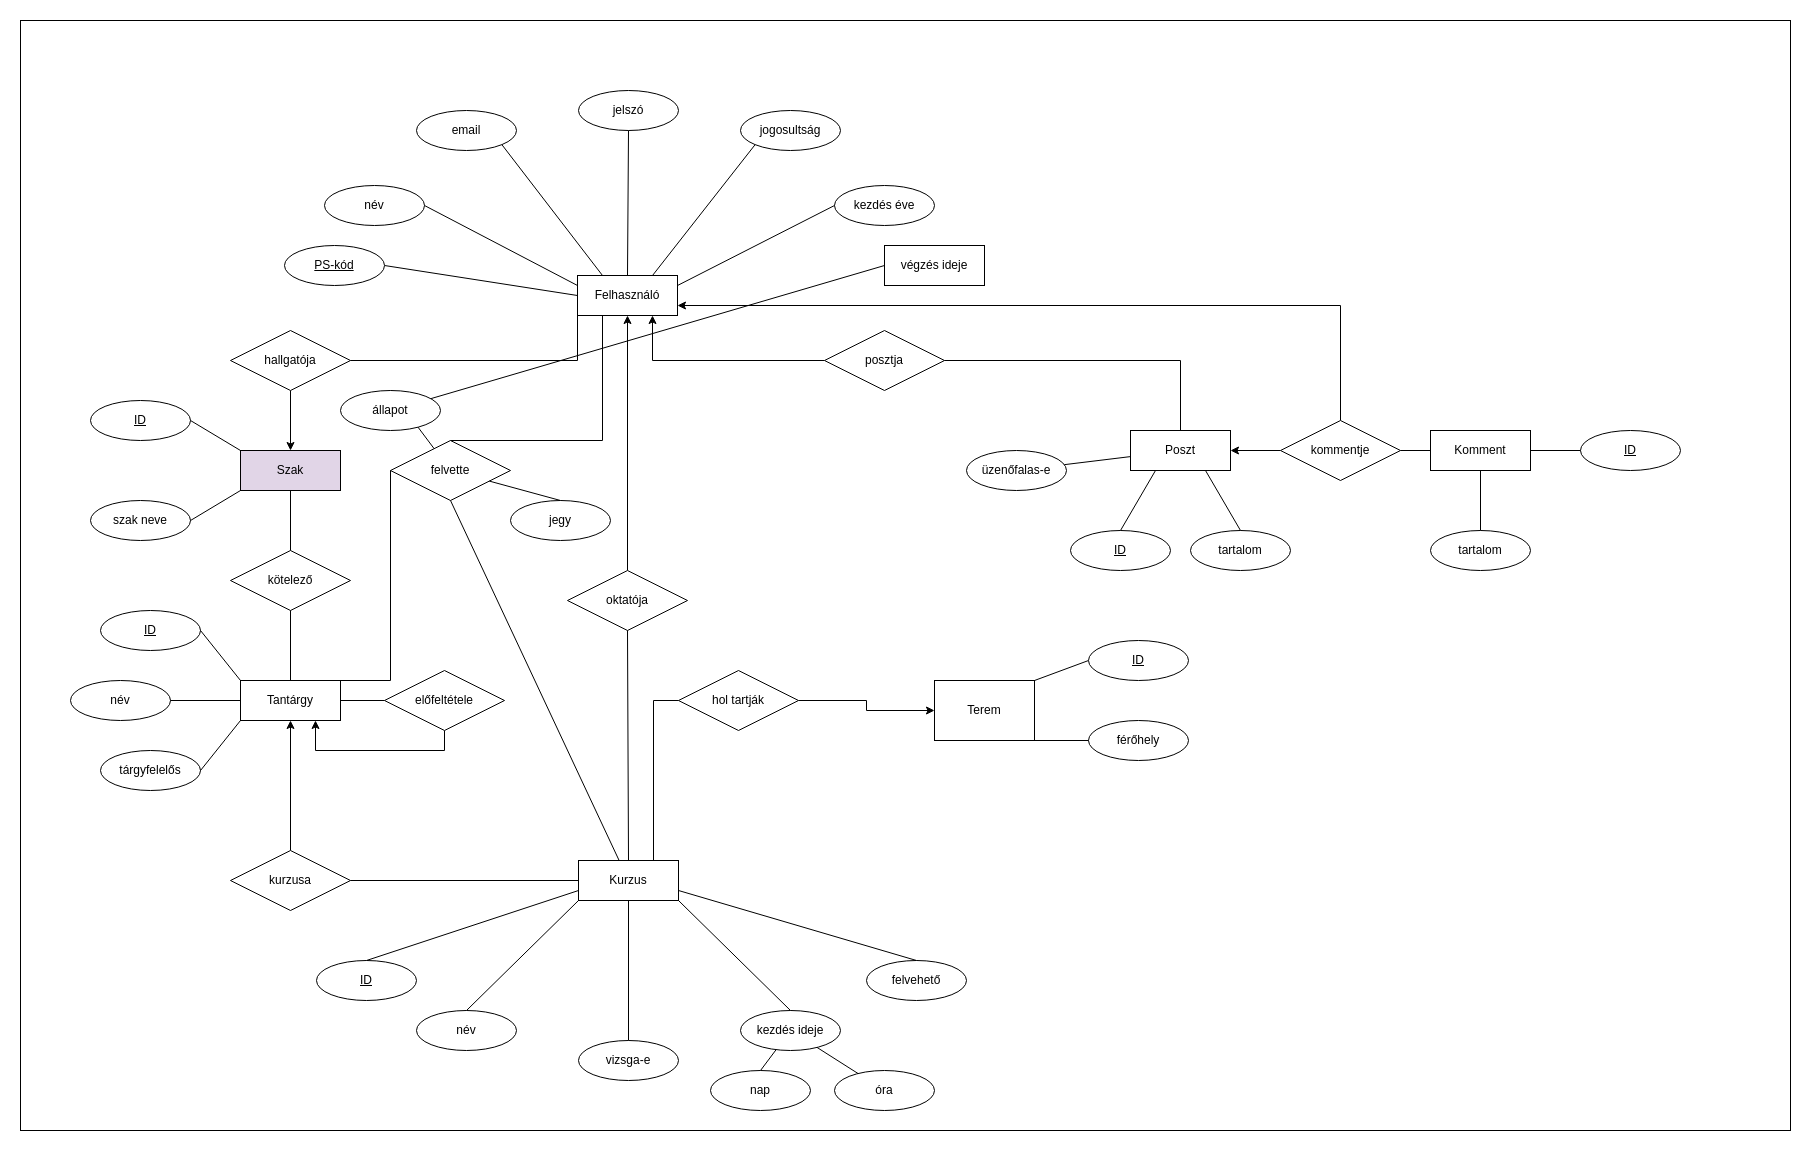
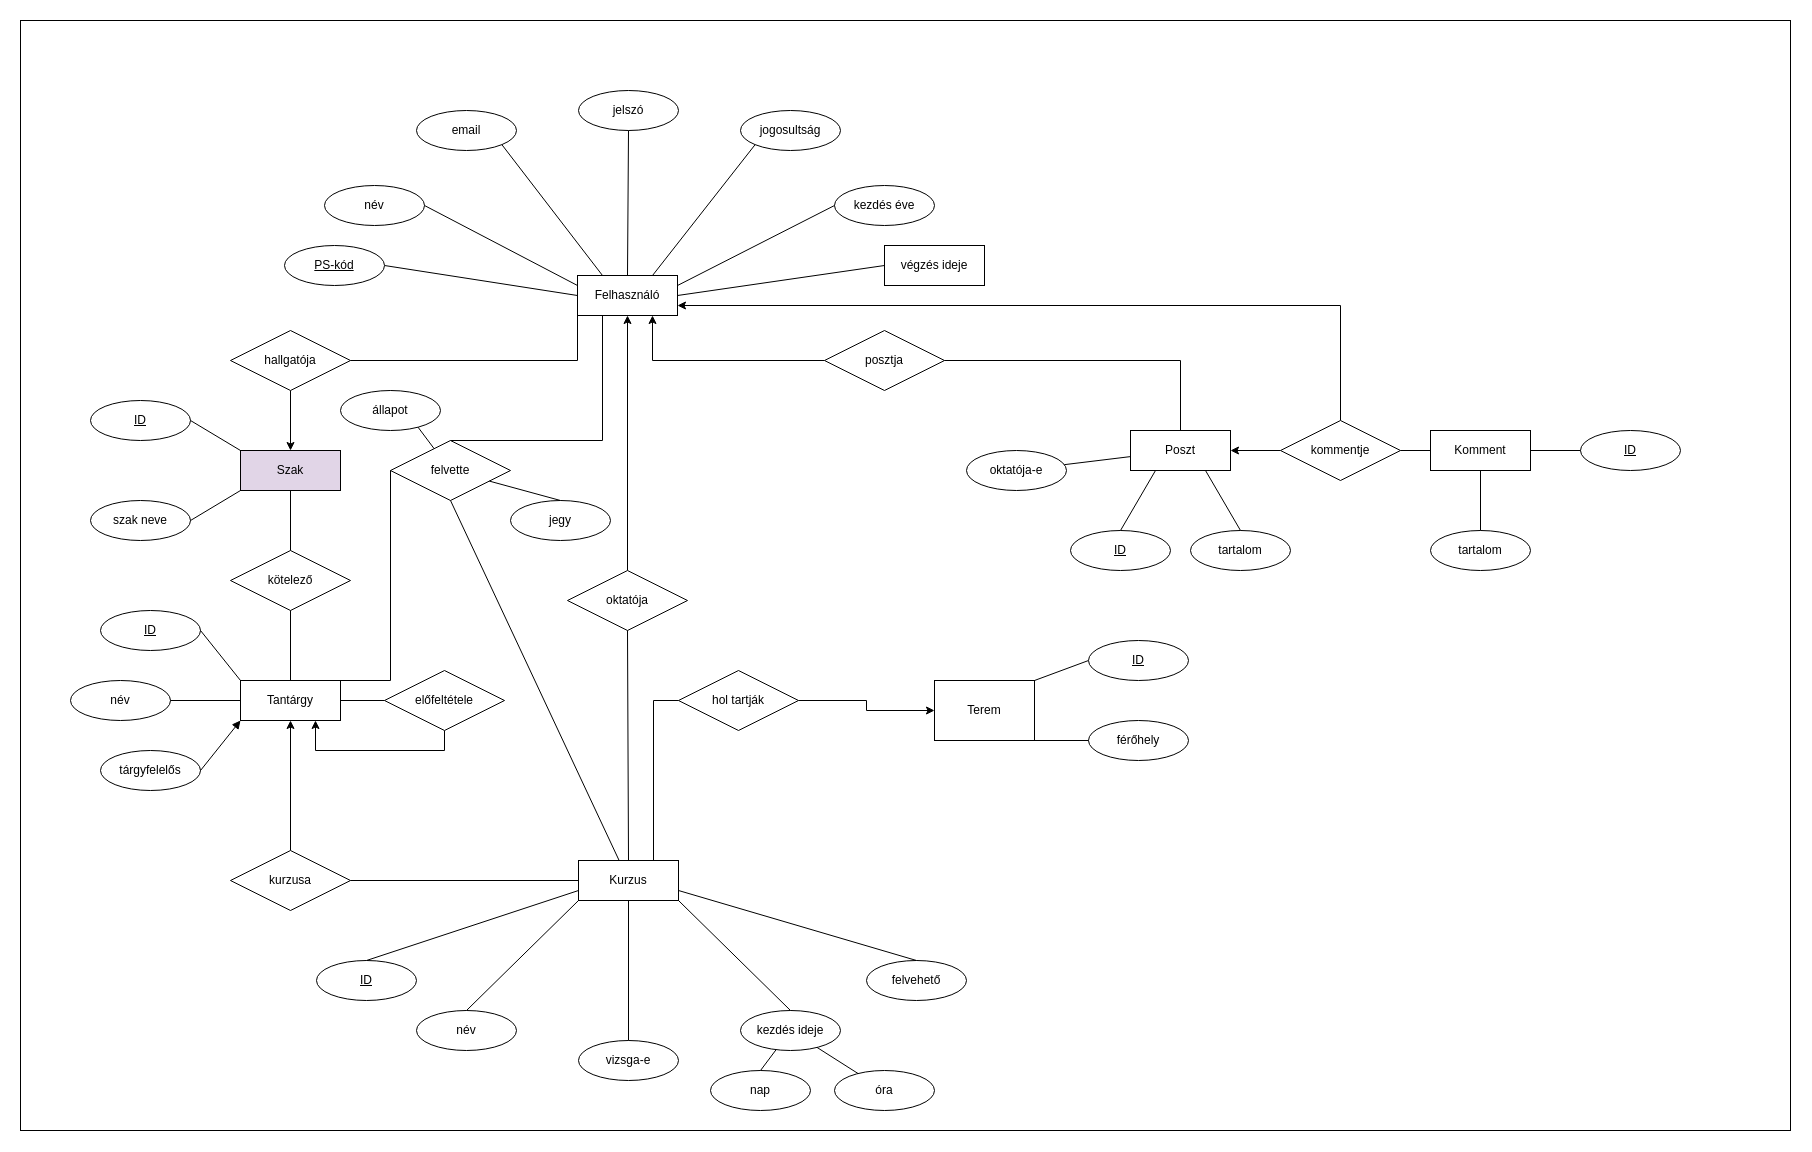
edge "végzés ideje" -- "állapot": now "végzés ideje" -- "Felhasználó"
node "üzenőfalas-e": label "üzenőfalas-e" -> "oktatója-e"
edge "Tantárgy" -- "tárgyfelelős": arrowhead none -> block
